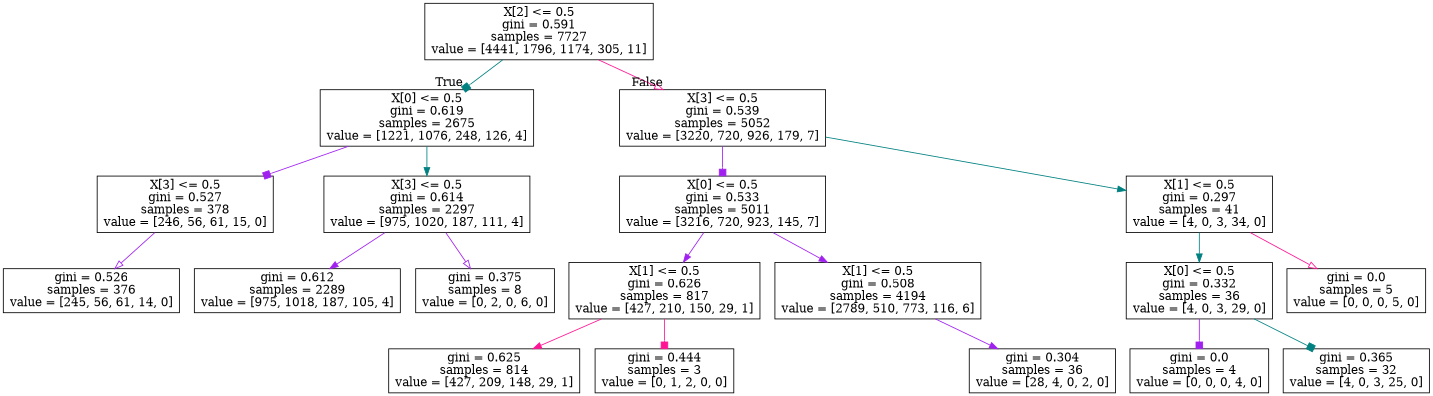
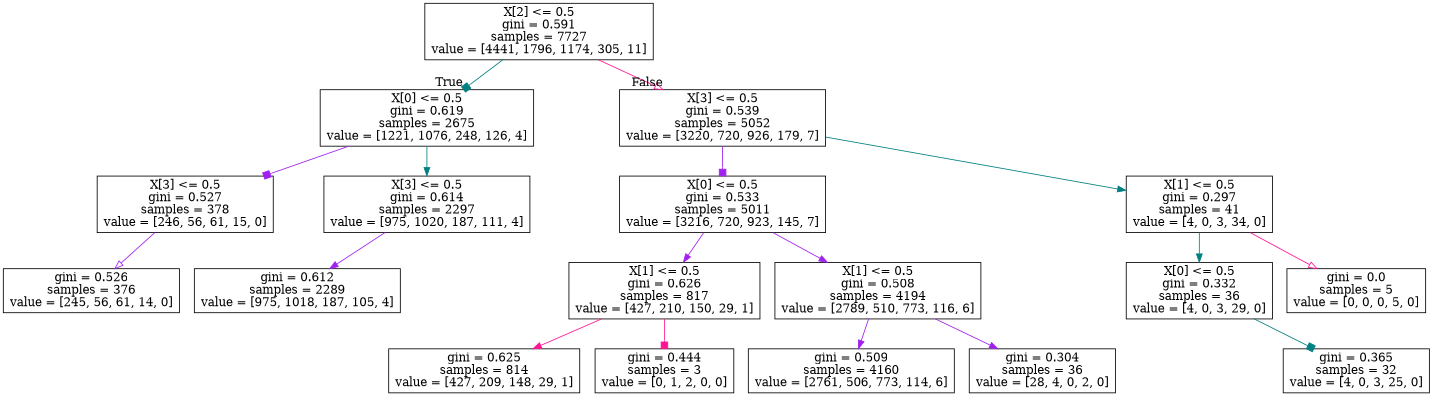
node "gini = 0.375 samples = 8 value = [0, 2, 0, 6, 0]": removed
node "gini = 0.509 samples = 4160 value = [2761, 506, 773, 114, 6]": added
node "gini = 0.0 samples = 4 value = [0, 0, 0, 4, 0]": removed
